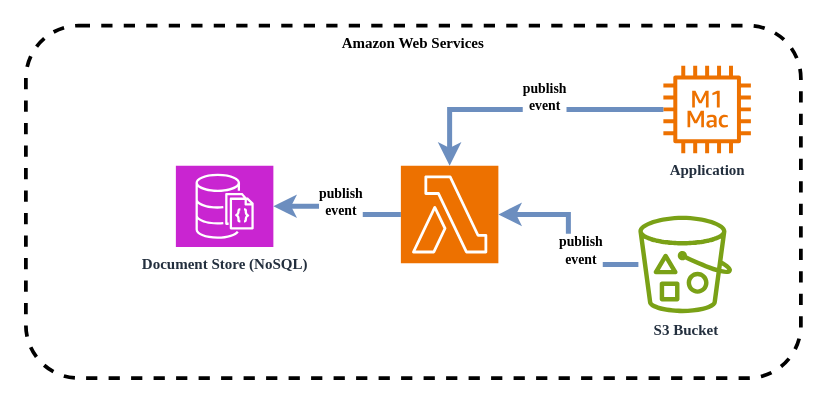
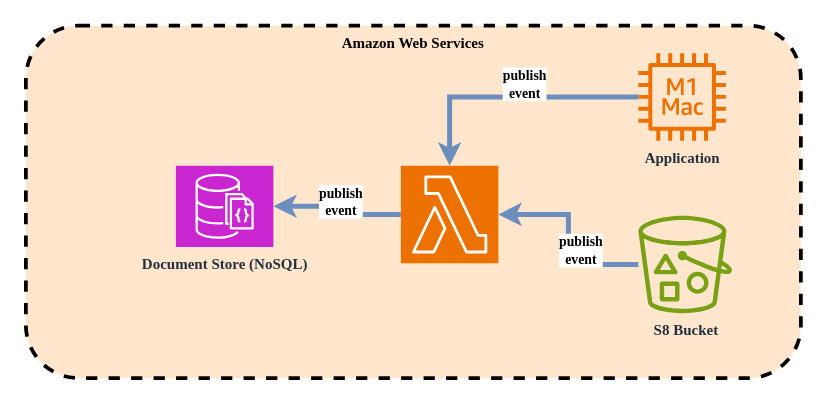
node "Amazon Web Services": fillcolor #ffffff -> #ffe6cc
node "Application": moved (707, 109) -> (682, 97)
node "S3 Bucket": label "S3 Bucket" -> "S8 Bucket"
